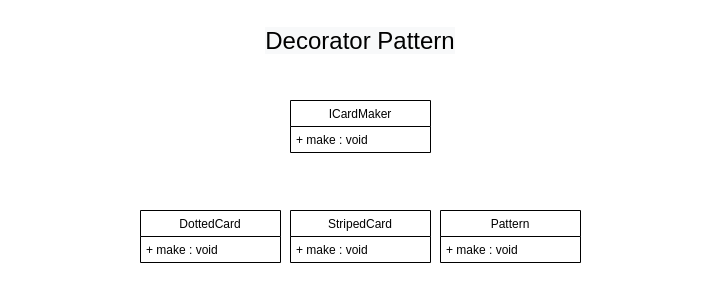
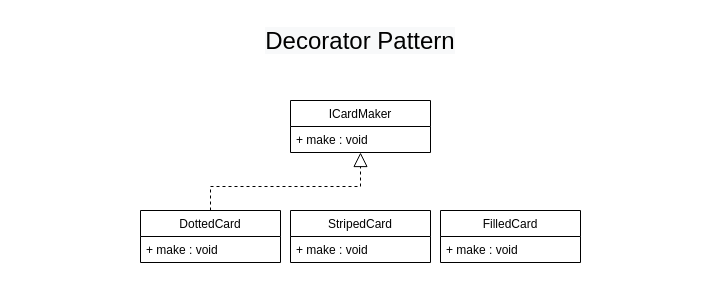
edge "DottedCard" -> "ICardMaker": added
node "Pattern": label "Pattern" -> "FilledCard"
